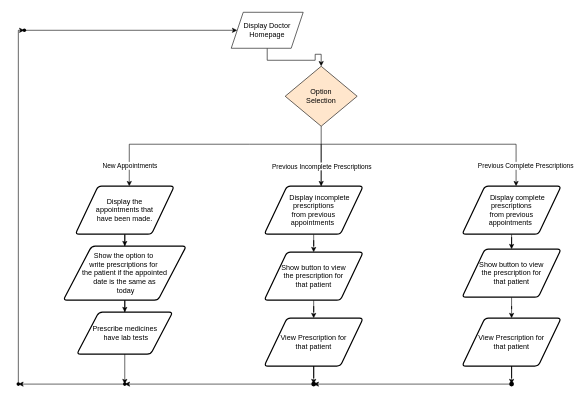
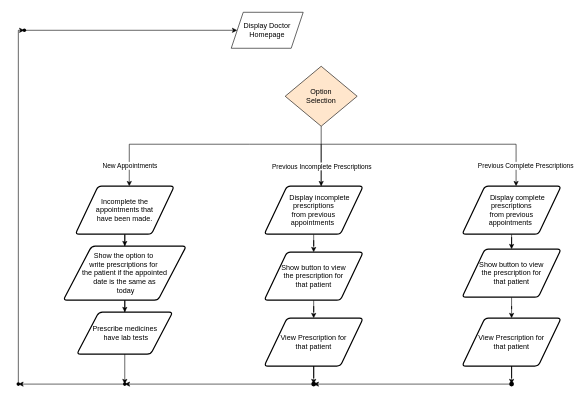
edge "Display Doctor Homepage" -> "Option Selection": removed
node "Display the appointments that have been made.": label "Display the appointments that have been made." -> "Incomplete the appointments that have been made."
